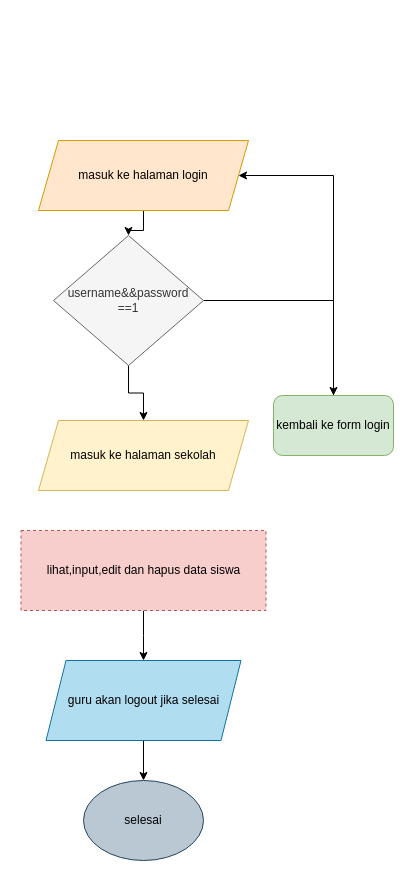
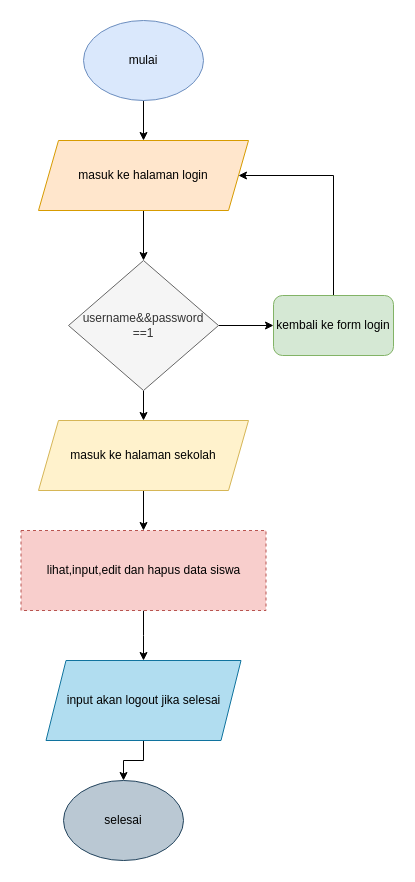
node "mulai": added
edge "mulai" -> "masuk ke halaman login": added
node "username&&password ==1": moved (129, 301) -> (144, 326)
node "kembali ke form login": moved (334, 426) -> (334, 326)
edge "masuk ke halaman sekolah" -> "lihat,input,edit dan hapus data siswa": added
node "guru akan logout jika selesai": label "guru akan logout jika selesai" -> "input akan logout jika selesai"
node "selesai": moved (144, 821) -> (124, 821)
